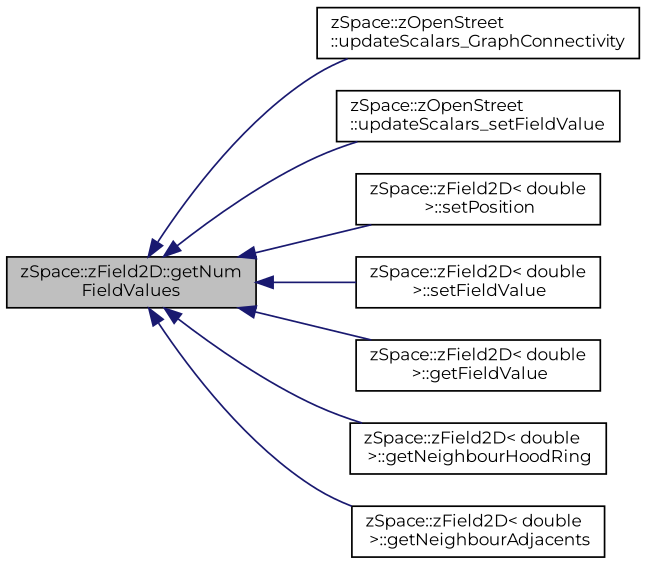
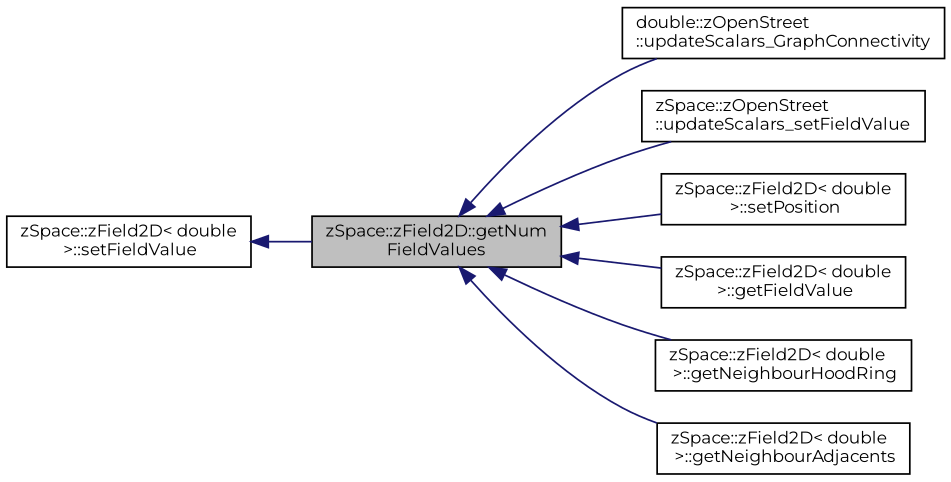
node "zSpace::zOpenStreet ::updateScalars_GraphConnectivity": label "zSpace::zOpenStreet ::updateScalars_GraphConnectivity" -> "double::zOpenStreet ::updateScalars_GraphConnectivity"
edge "zSpace::zField2D< double >::setFieldValue" -> "zSpace::zField2D::getNum FieldValues": reversed
